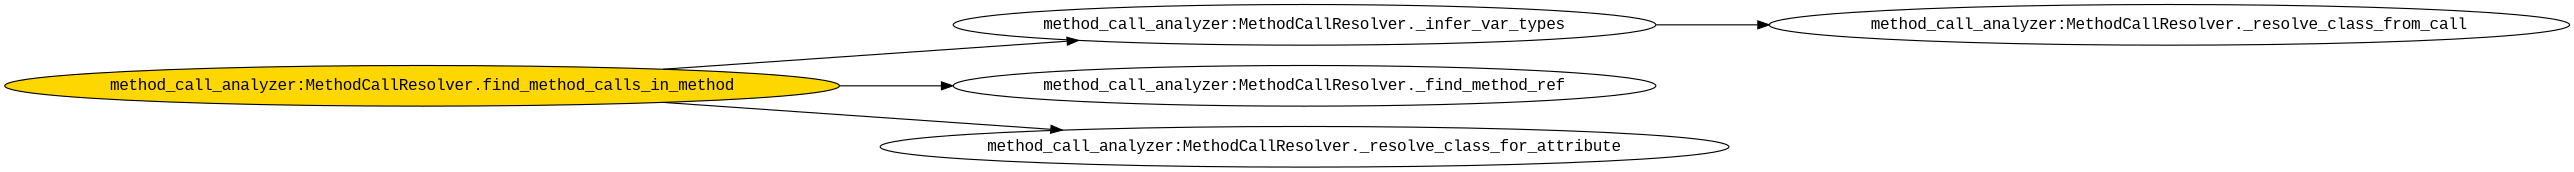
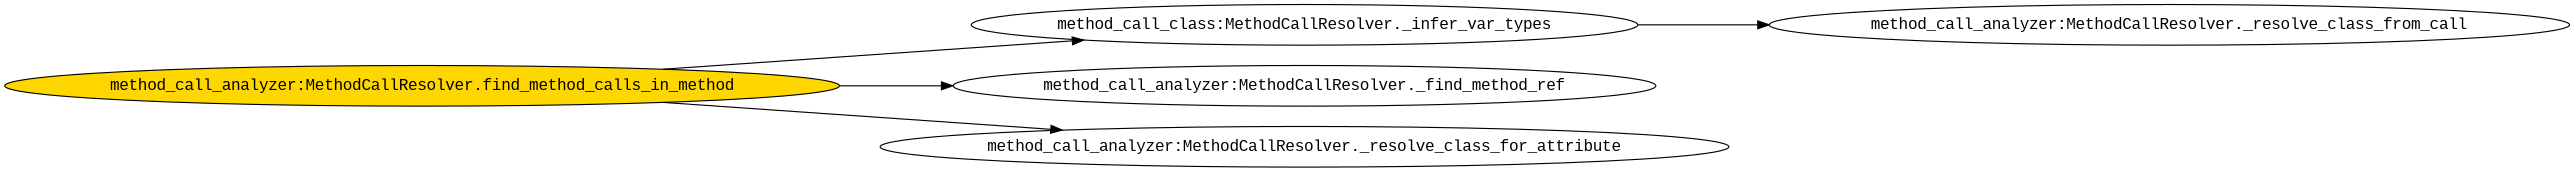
node "method_call_analyzer:MethodCallResolver._infer_var_types": label "method_call_analyzer:MethodCallResolver._infer_var_types" -> "method_call_class:MethodCallResolver._infer_var_types"
